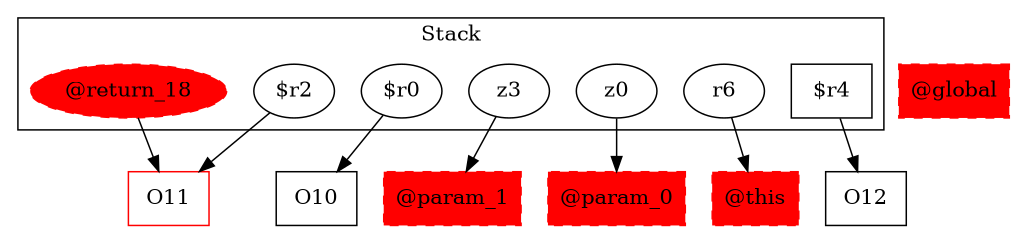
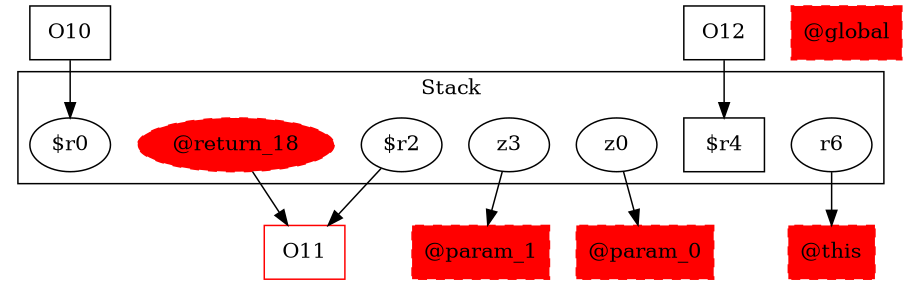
edge "$r0" -> "O10": reversed
edge "$r4" -> "O12": reversed
